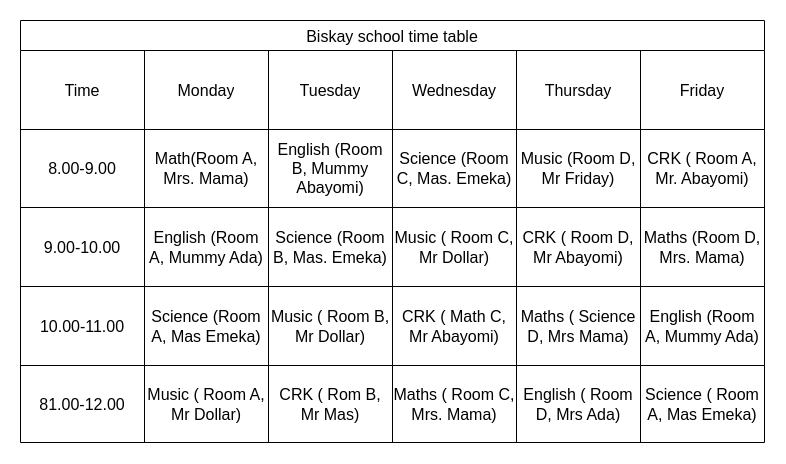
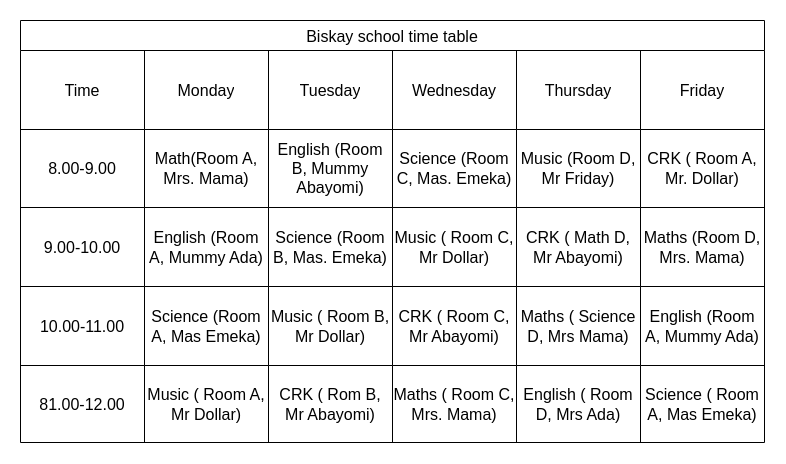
node "CRK ( Room A, Mr. Abayomi)": label "CRK ( Room A, Mr. Abayomi)" -> "CRK ( Room A, Mr. Dollar)"
node "CRK ( Room D, Mr Abayomi)": label "CRK ( Room D, Mr Abayomi)" -> "CRK ( Math D, Mr Abayomi)"
node "CRK ( Math C, Mr Abayomi)": label "CRK ( Math C, Mr Abayomi)" -> "CRK ( Room C, Mr Abayomi)"
node "CRK ( Rom B, Mr Mas)": label "CRK ( Rom B, Mr Mas)" -> "CRK ( Rom B, Mr Abayomi)"
